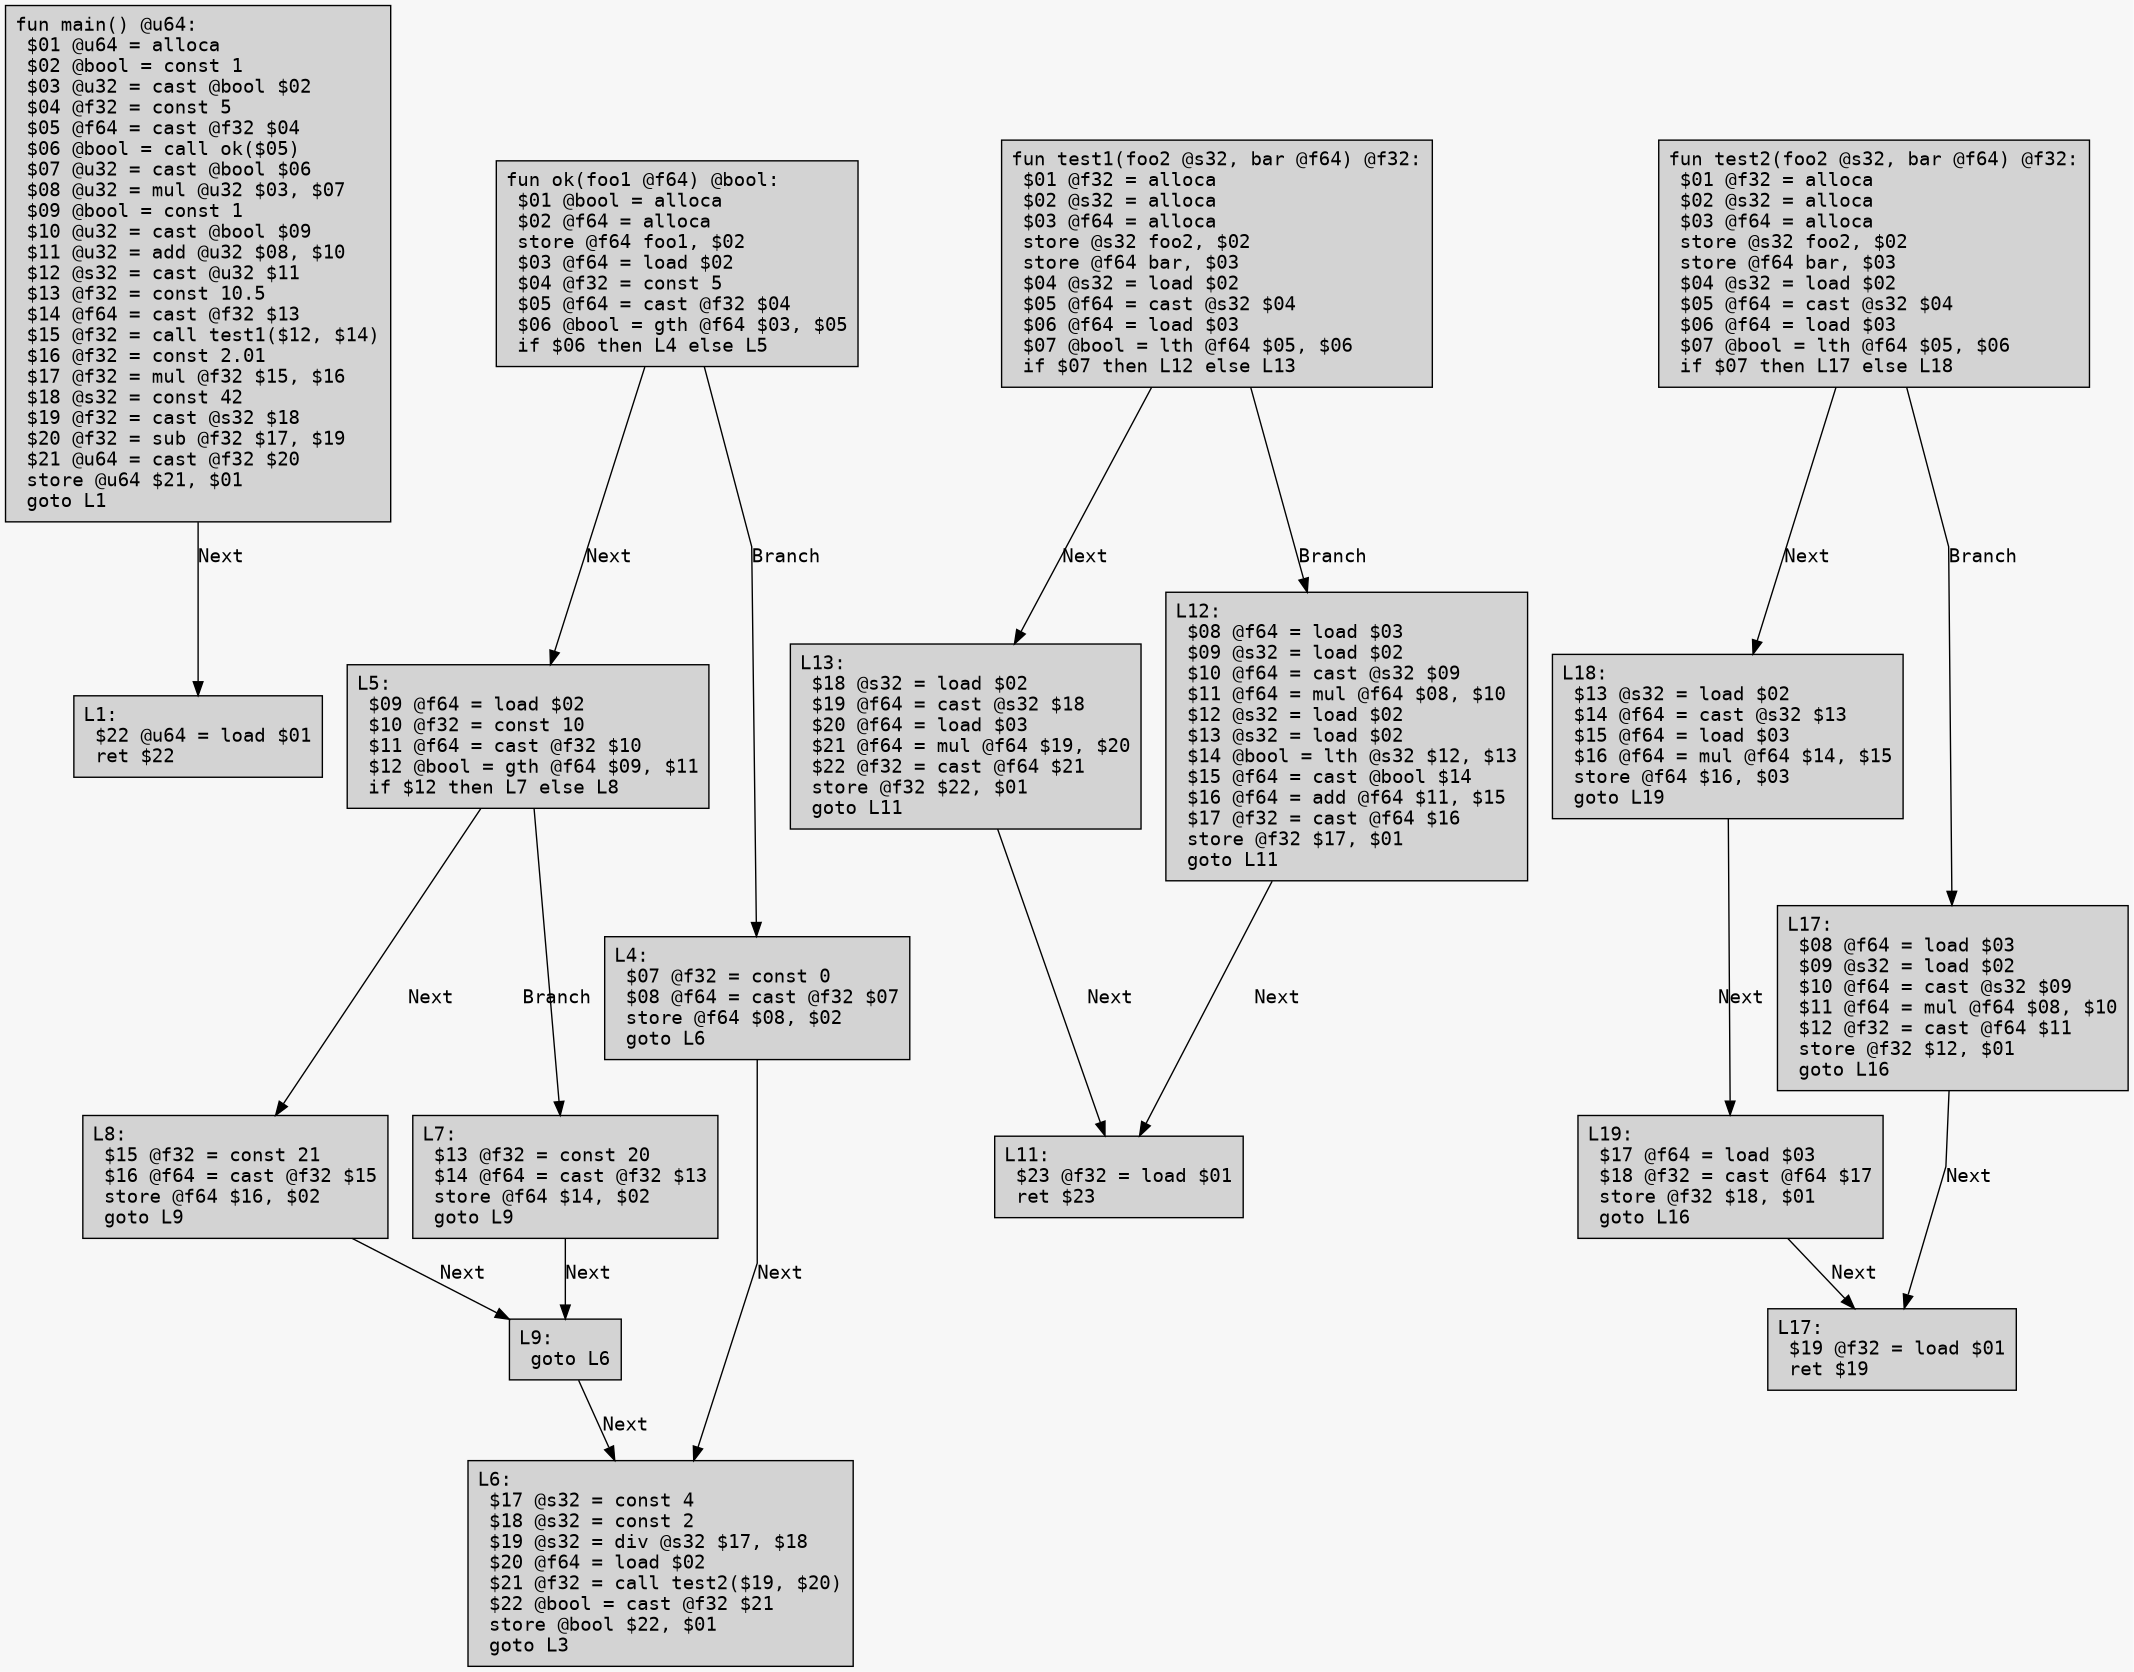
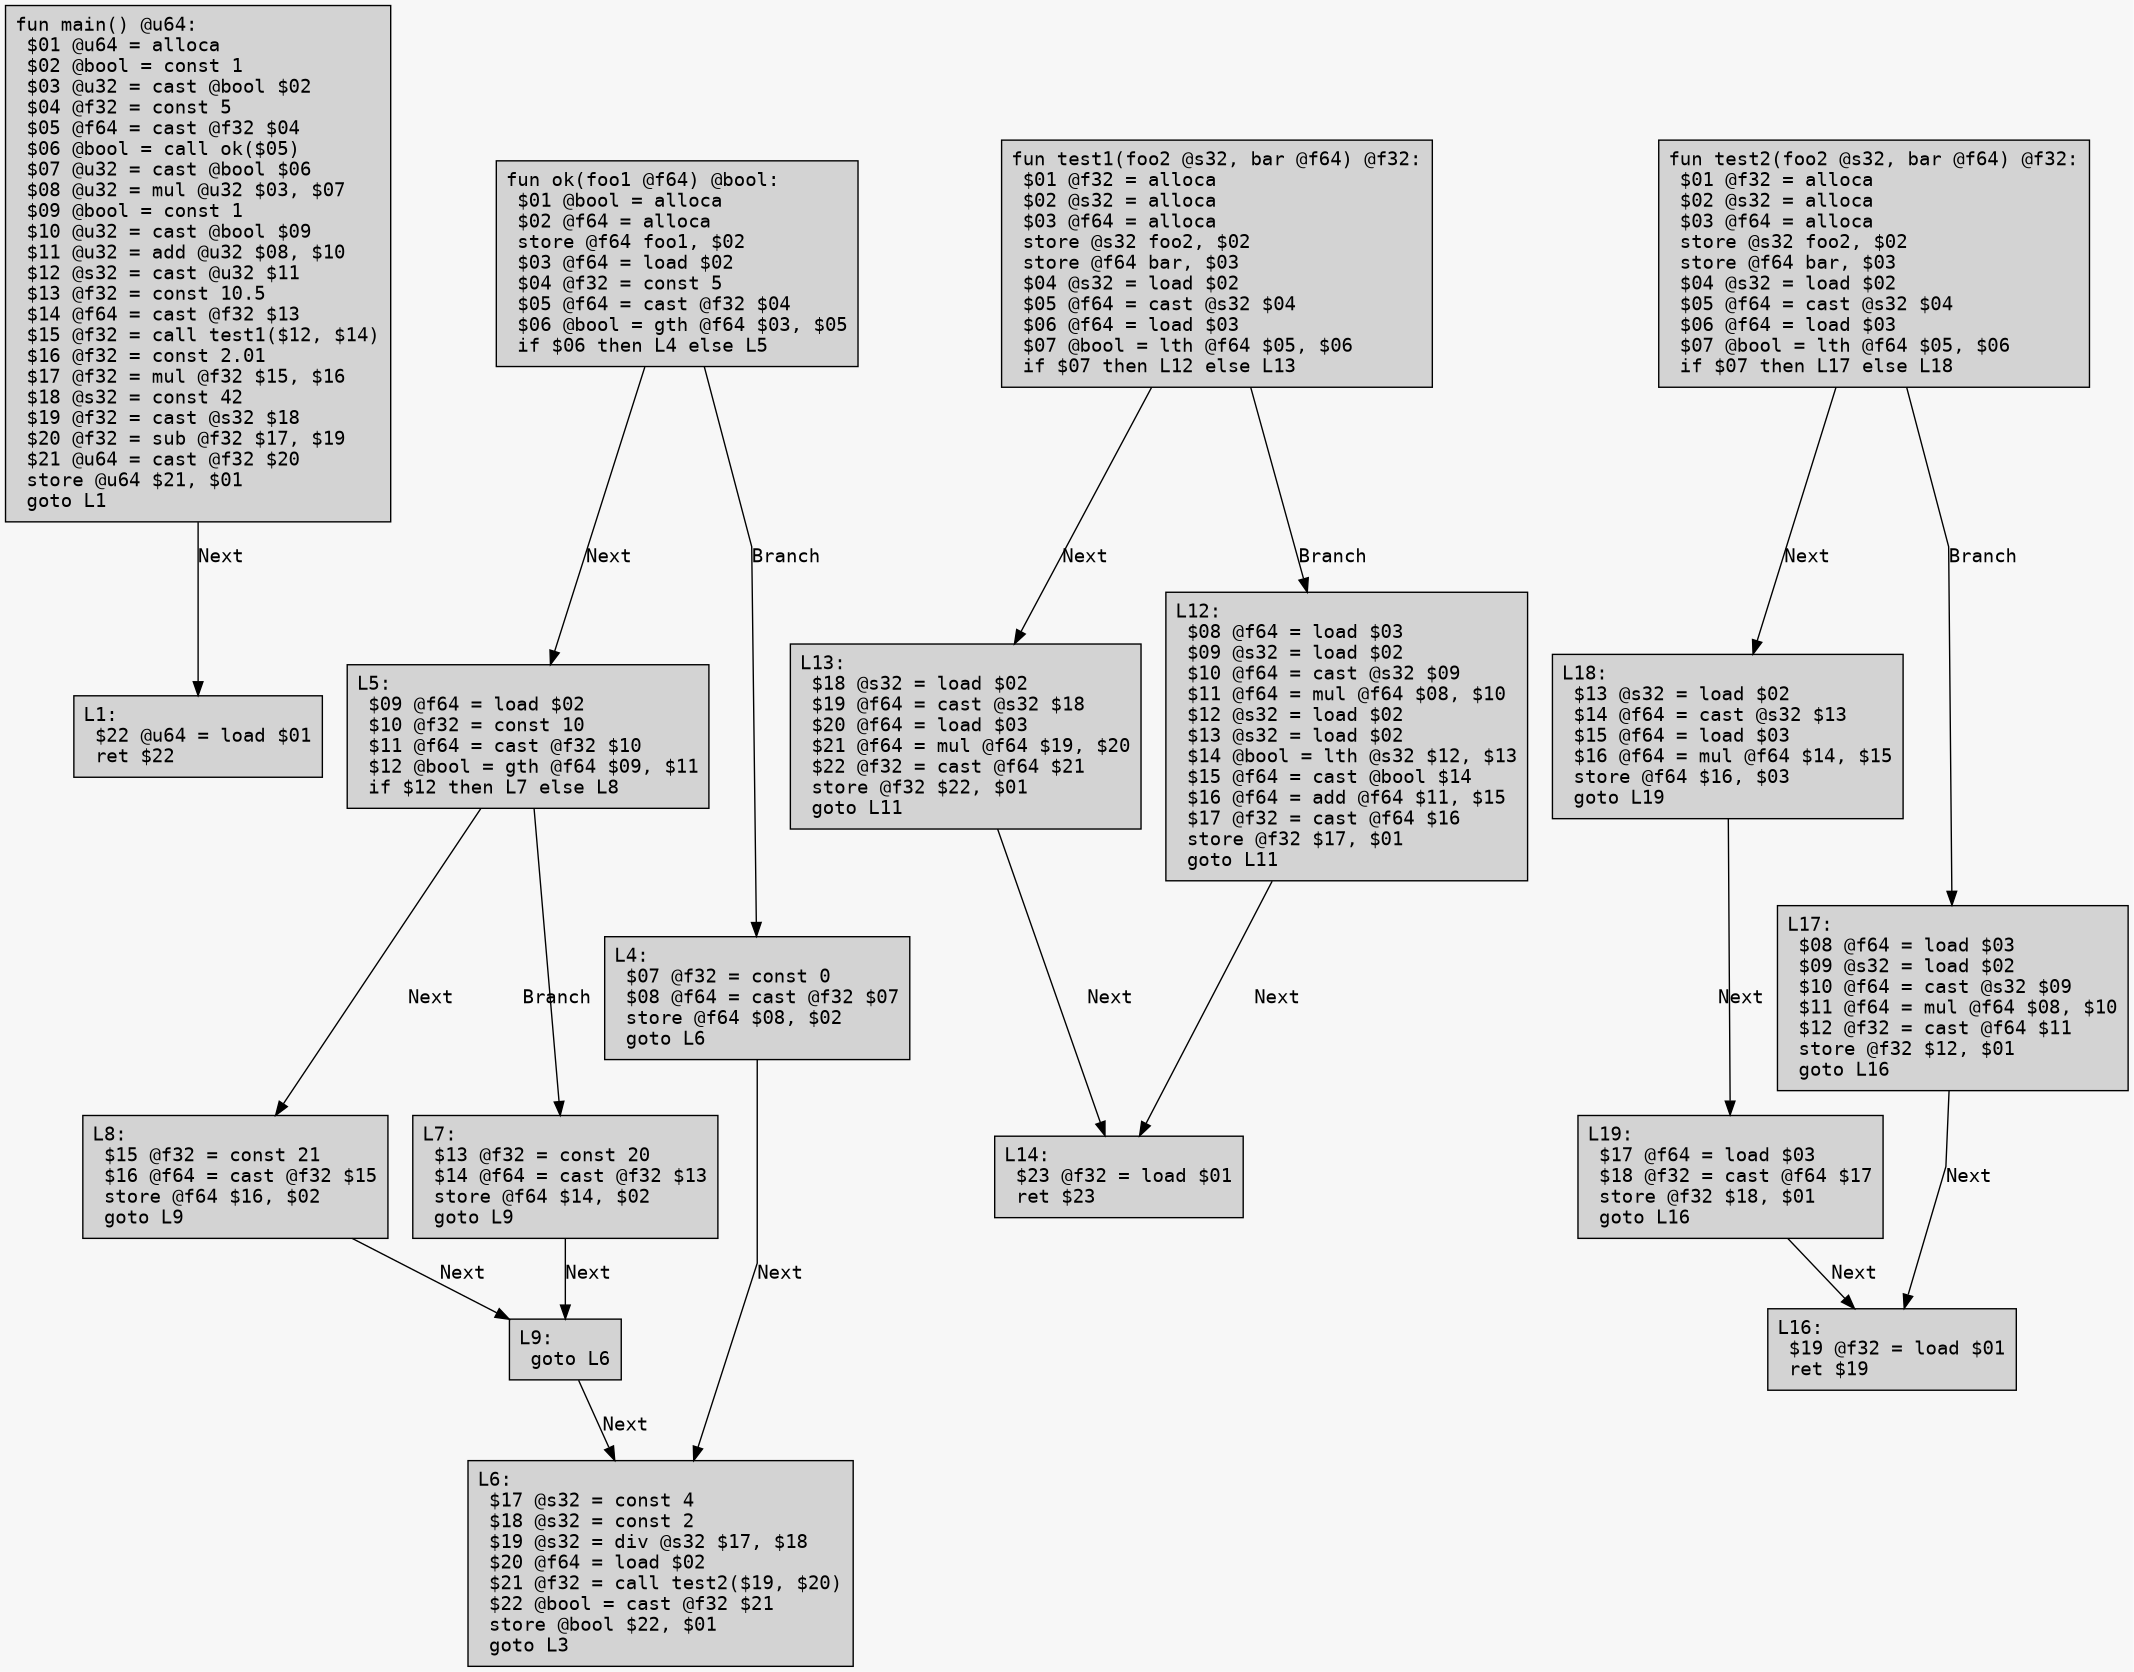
node "L11: $23 @f32 = load $01 ret $23": label "L11: $23 @f32 = load $01 ret $23" -> "L14: $23 @f32 = load $01 ret $23"
node "L17: $19 @f32 = load $01 ret $19": label "L17: $19 @f32 = load $01 ret $19" -> "L16: $19 @f32 = load $01 ret $19"
